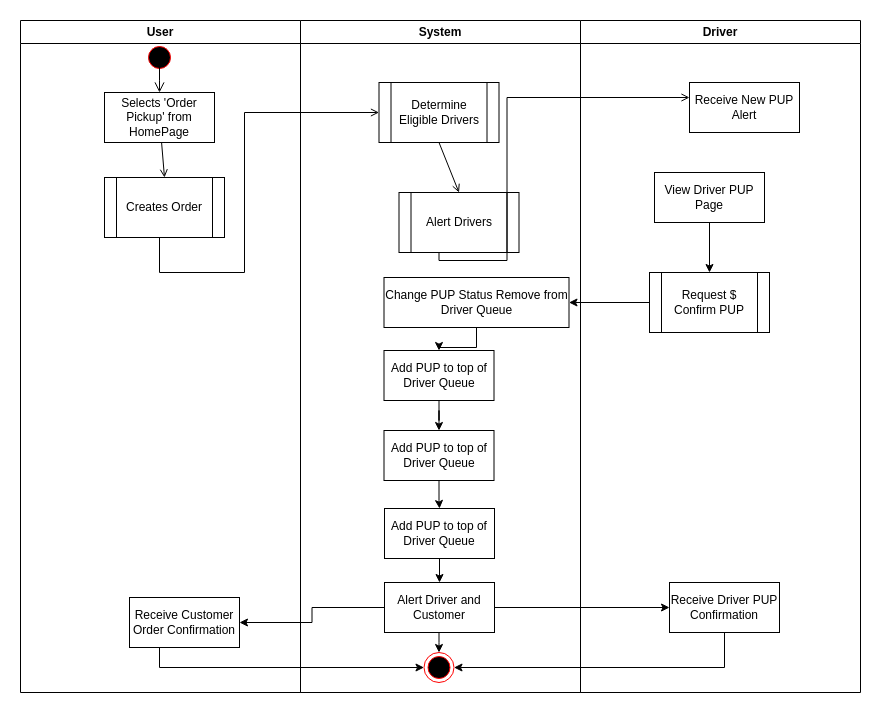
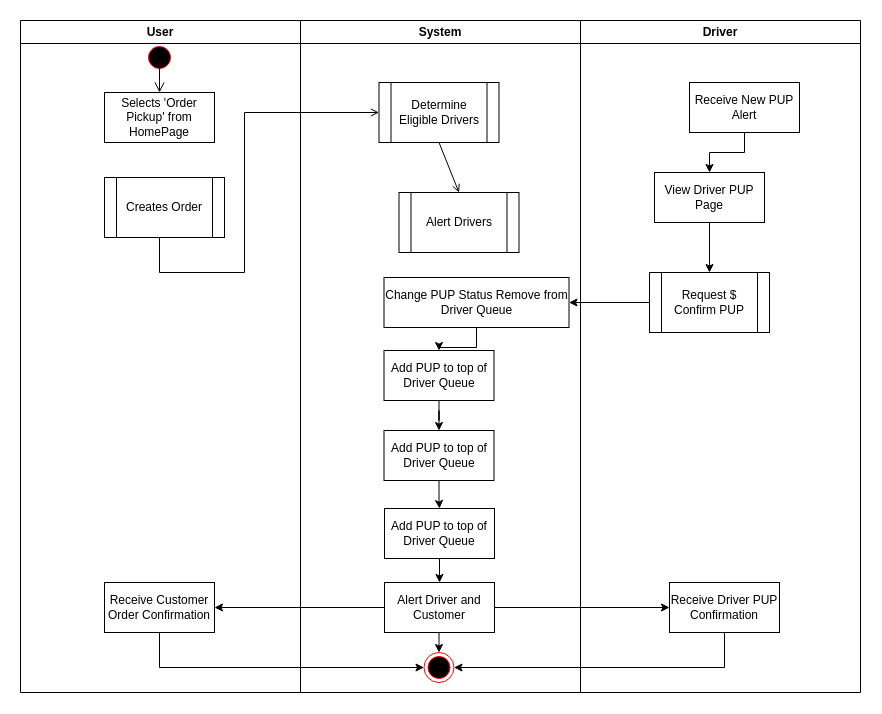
edge "Alert Drivers" -> "Receive New PUP Alert": removed
edge "Receive New PUP Alert" -> "View Driver PUP Page": added
edge "Selects 'Order Pickup' from HomePage" -> "Creates Order": removed
node "Receive Customer Order Confirmation": moved (185, 623) -> (160, 608)
